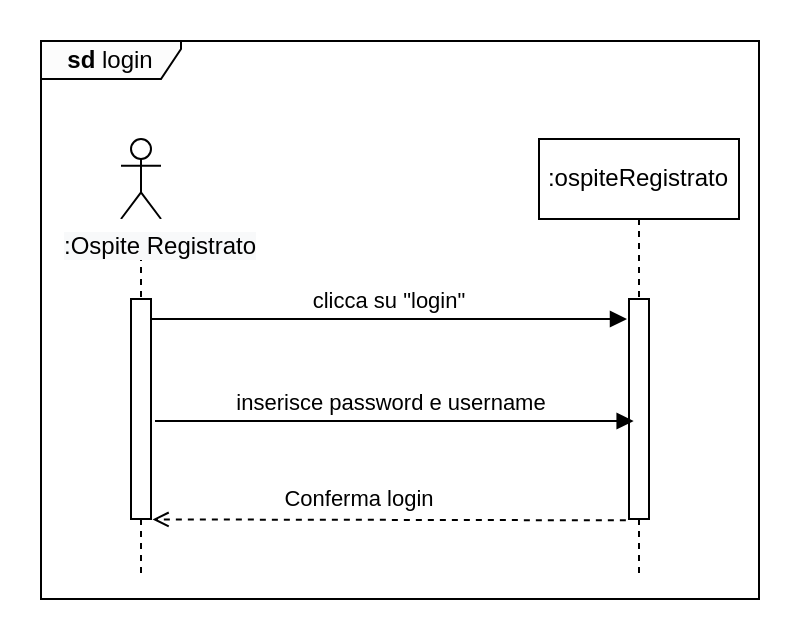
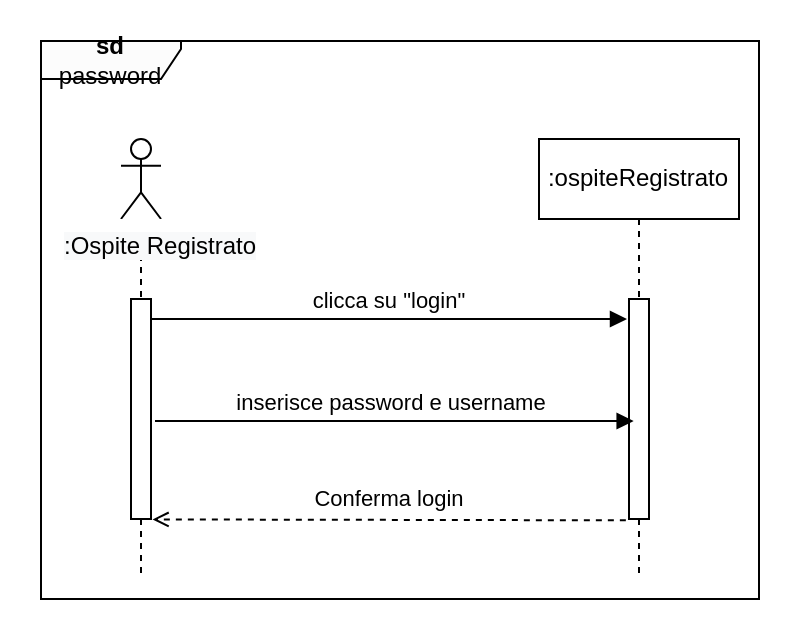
node "sd login": label "sd login" -> "sd password"
node "Conferma login": moved (359, 499) -> (389, 499)
